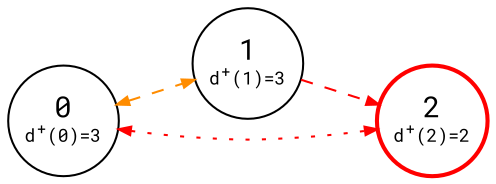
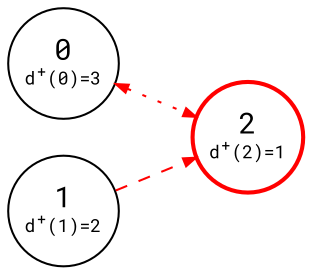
node "1": text "(1)=3" -> "(1)=2"
edge "1" -- "0": removed
node "2": text "(2)=2" -> "(2)=1"
